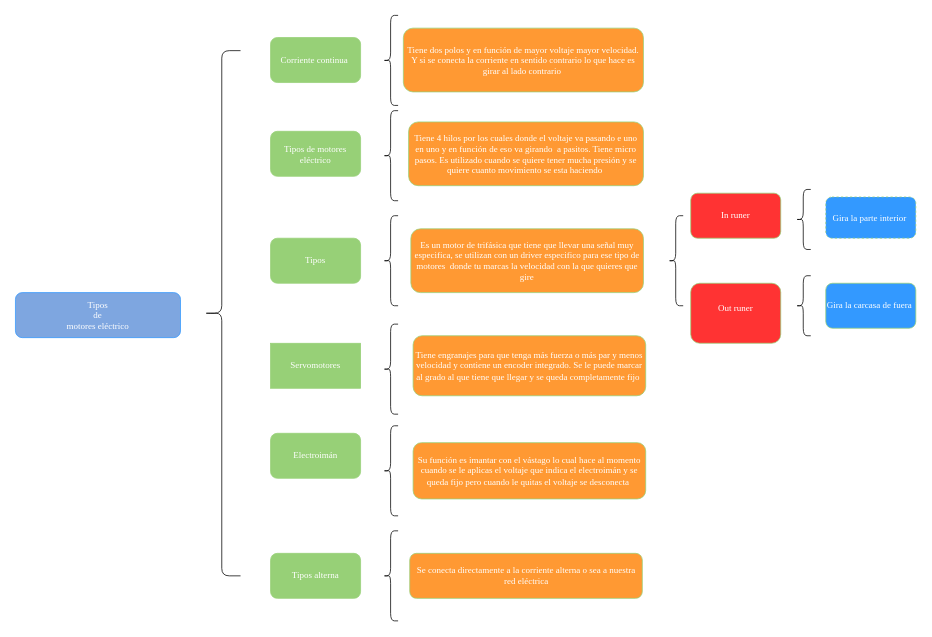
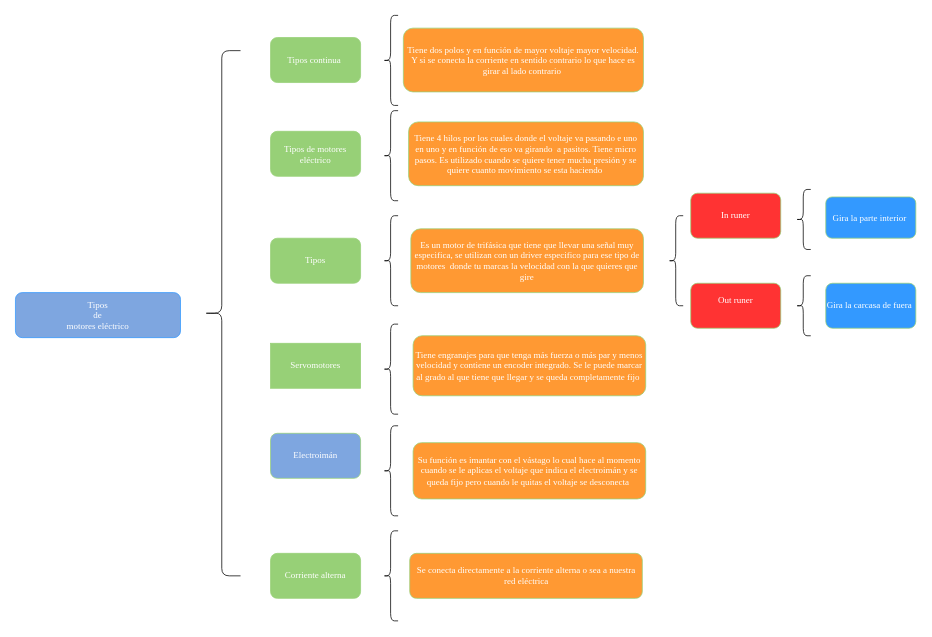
node "Corriente continua": label "Corriente continua" -> "Tipos continua"
node "Gira la parte interior": style dashed -> solid
node "Out runer": size 90x60 -> 90x45
node "Electroimán": fillcolor #97d077 -> #7ea6e0
node "Tipos alterna": label "Tipos alterna" -> "Corriente alterna"
